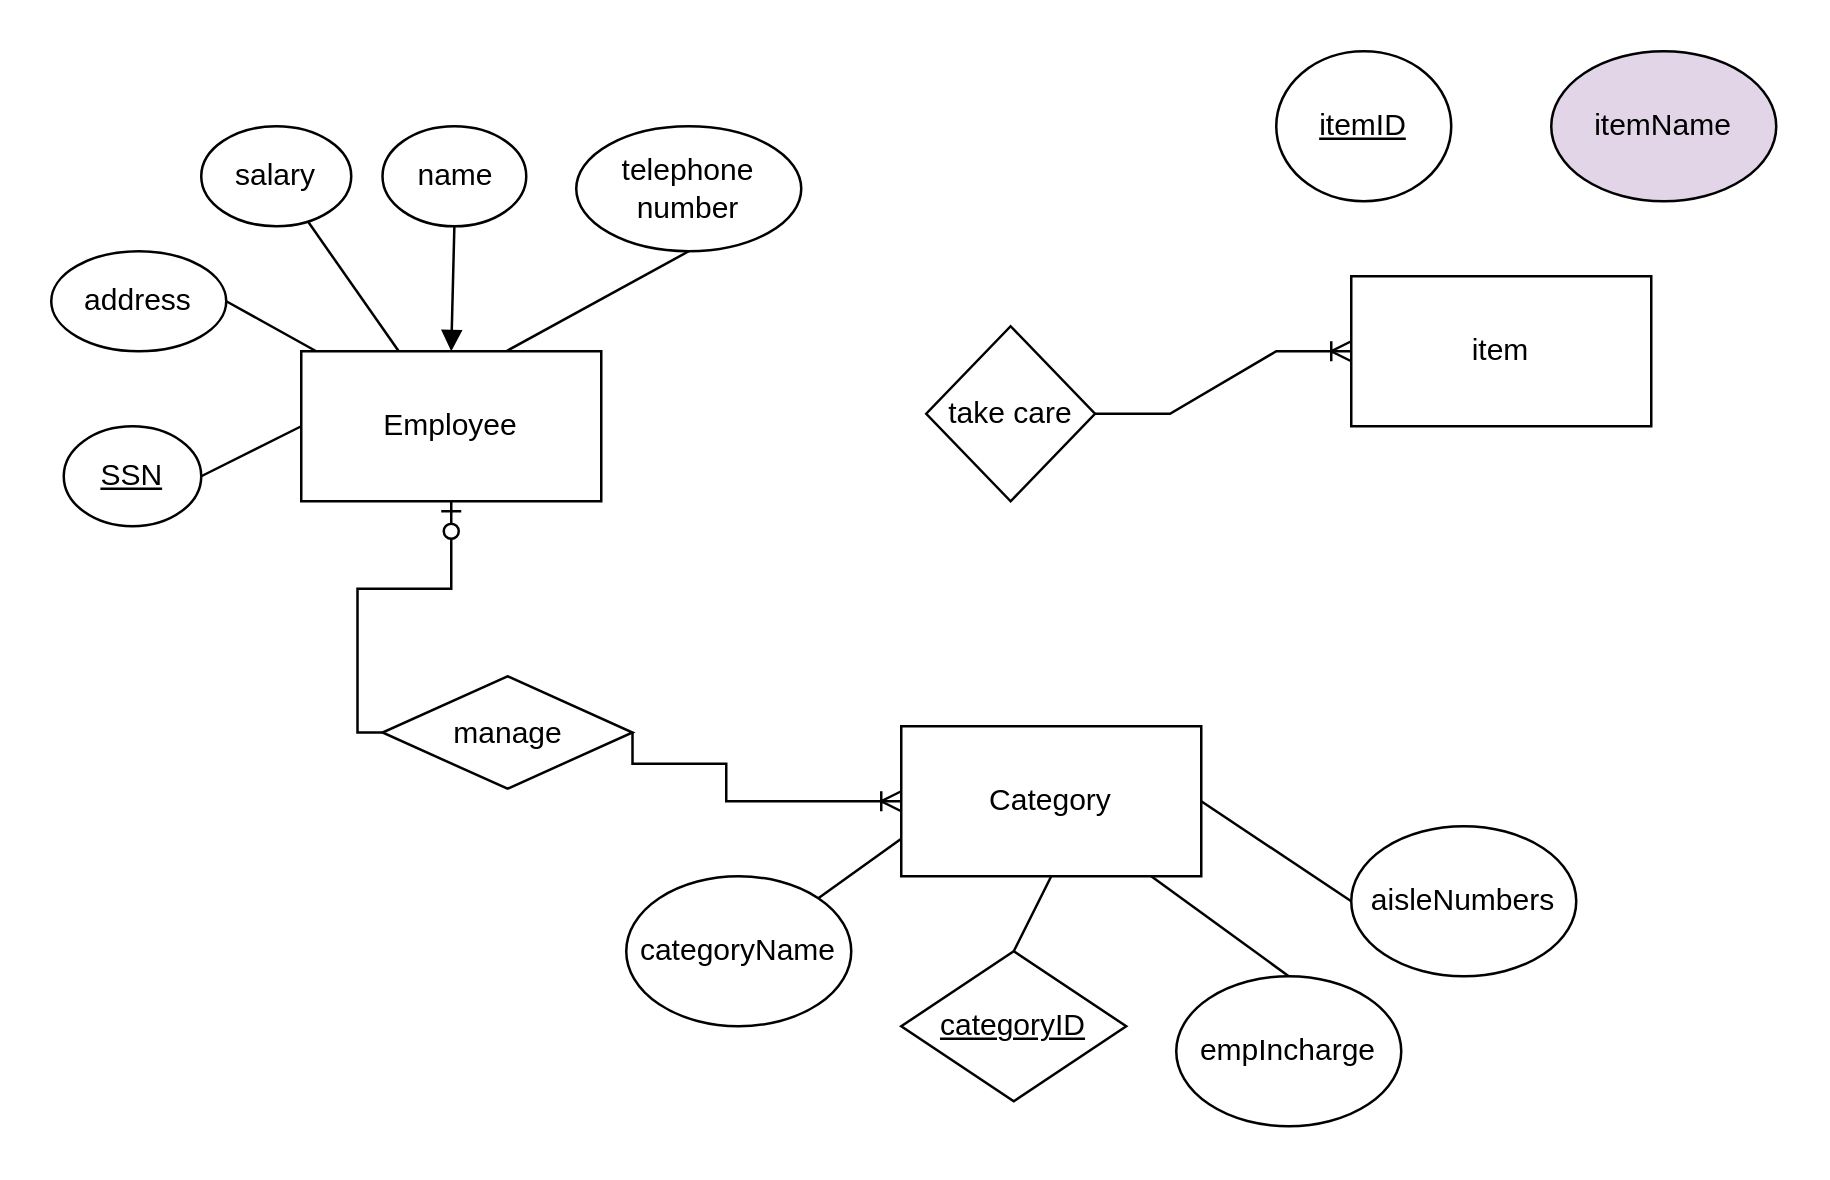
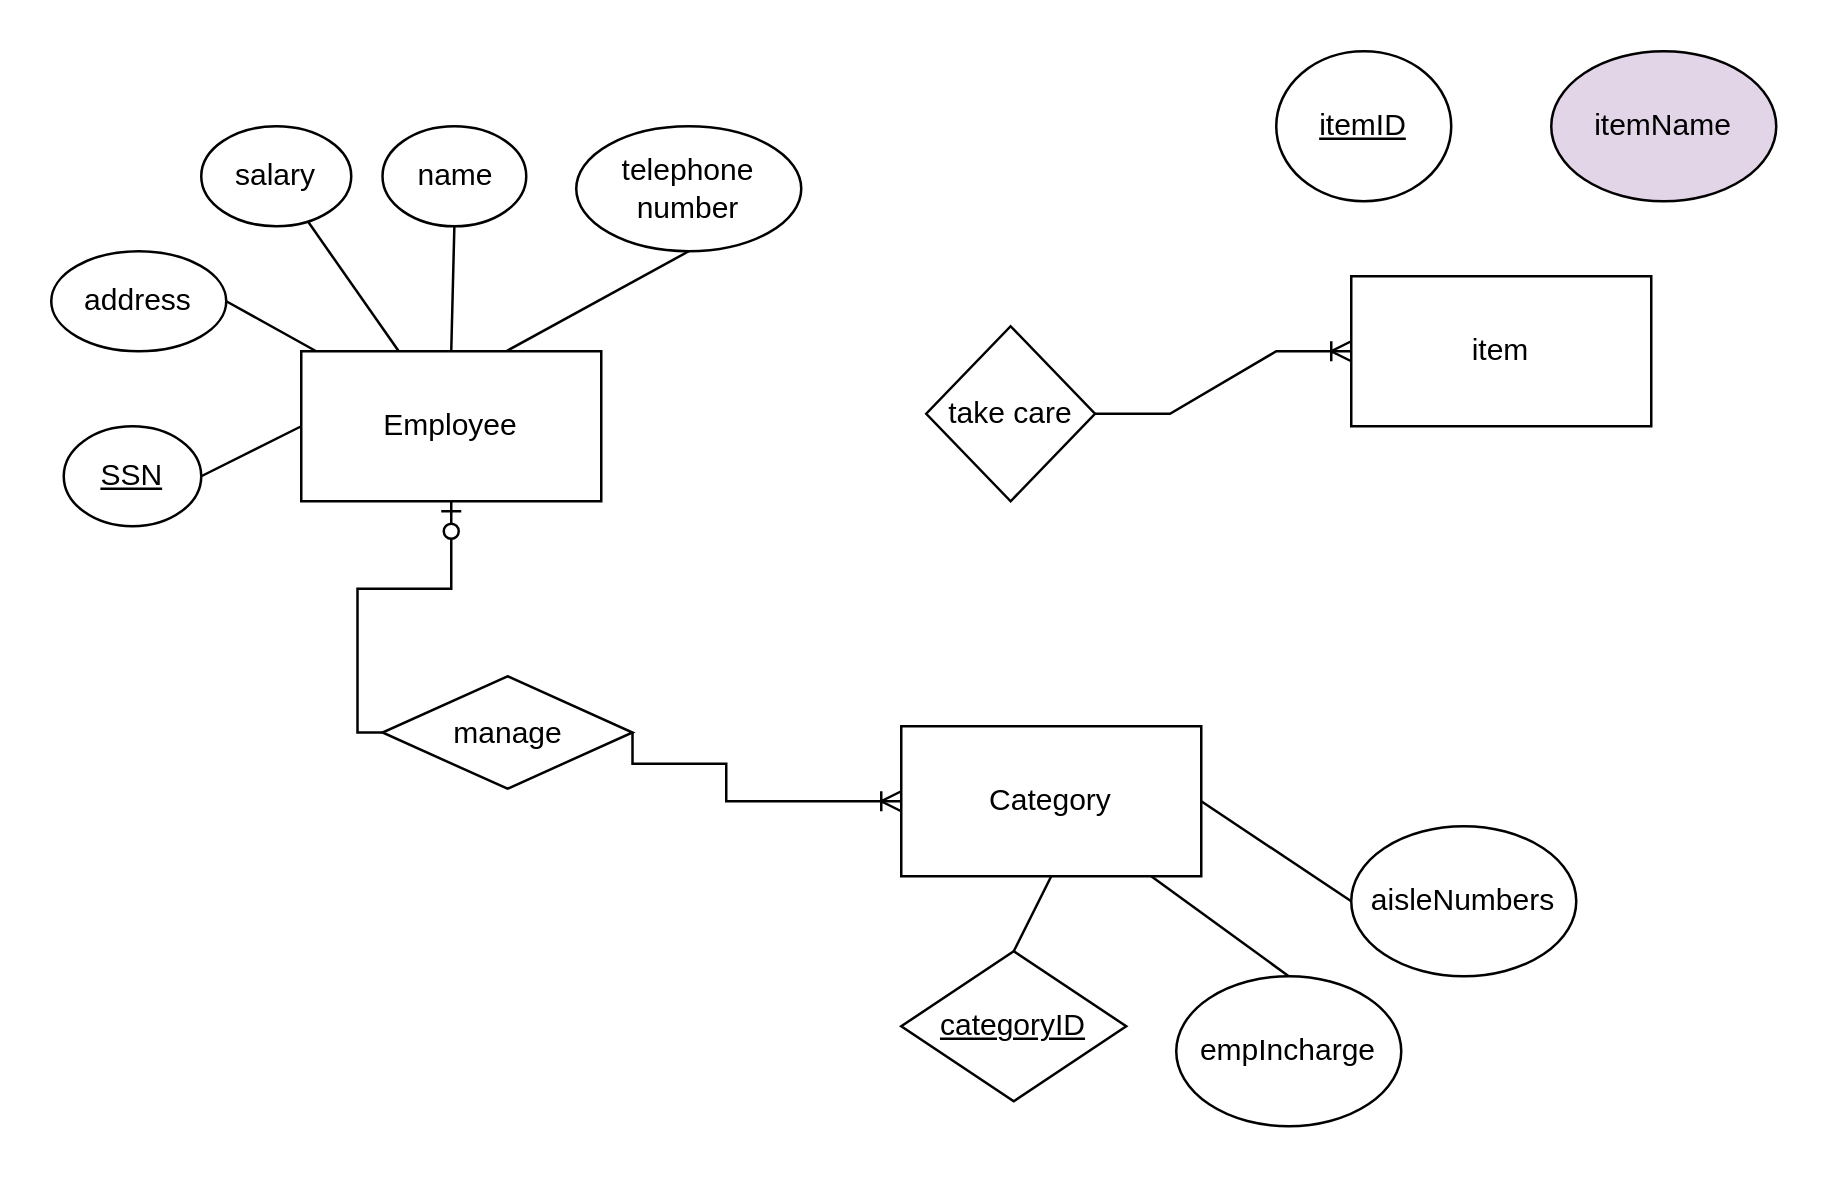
edge "name" -> "Employee": arrowhead block -> none
edge "Category" -- "categoryName": removed
node "categoryName": removed
